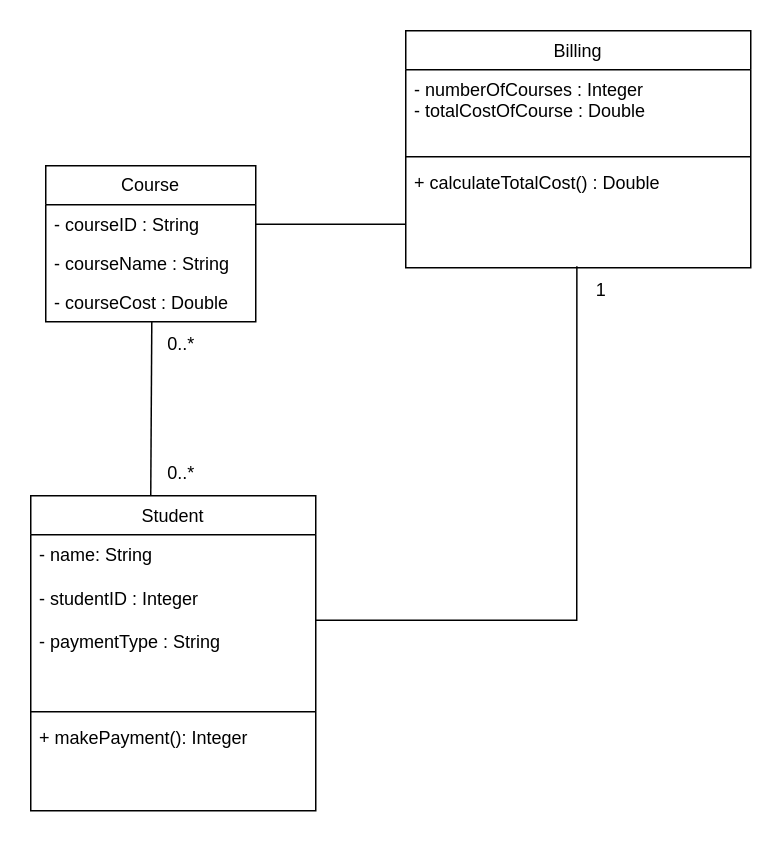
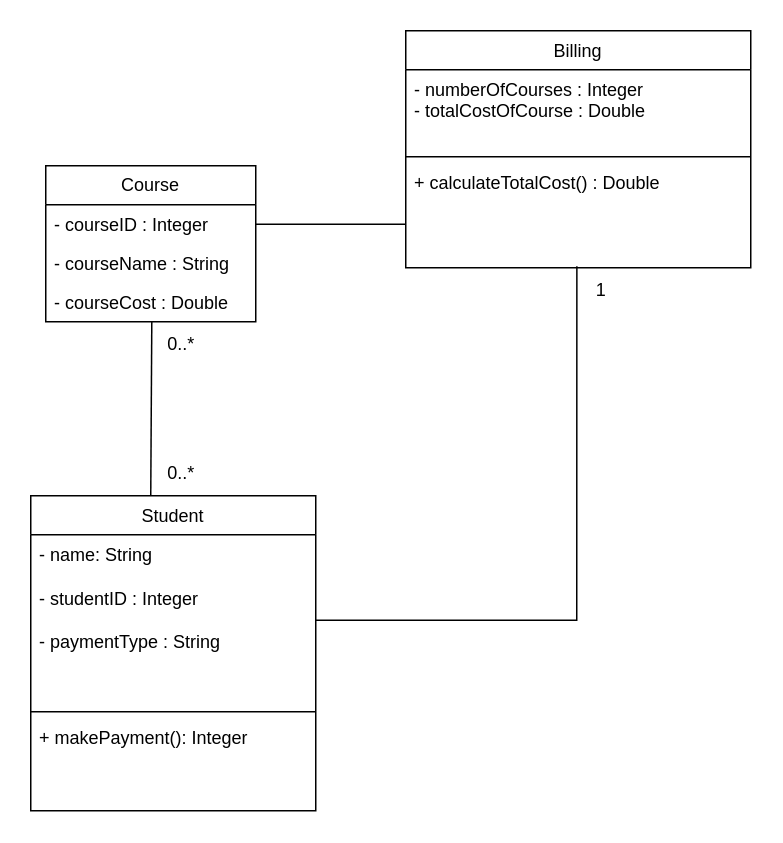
node "- courseID : String": label "- courseID : String" -> "- courseID : Integer"
